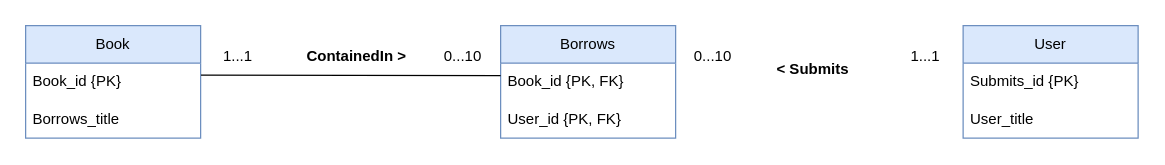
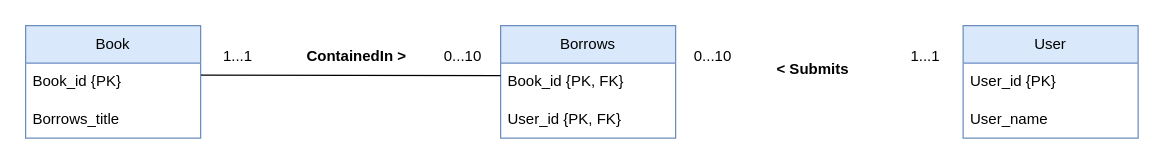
node "Submits_id {PK}": label "Submits_id {PK}" -> "User_id {PK}"
node "User_title": label "User_title" -> "User_name"
